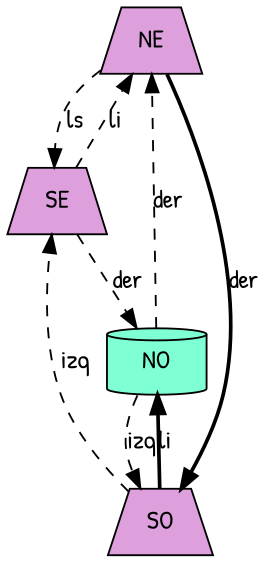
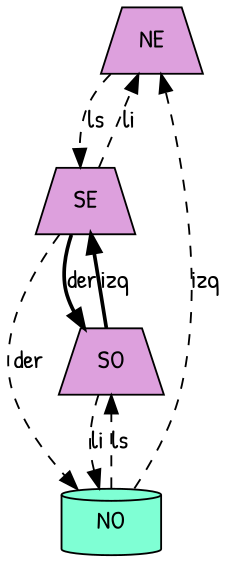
edge "NO" -> "NE": label "der" -> "izq"
edge "NE" -> "SO": now "SE" -> "SO"
edge "SO" -> "SE": style dashed -> bold
edge "NO" -> "SO": label "izq" -> "ls"
edge "SO" -> "NO": style bold -> dashed
